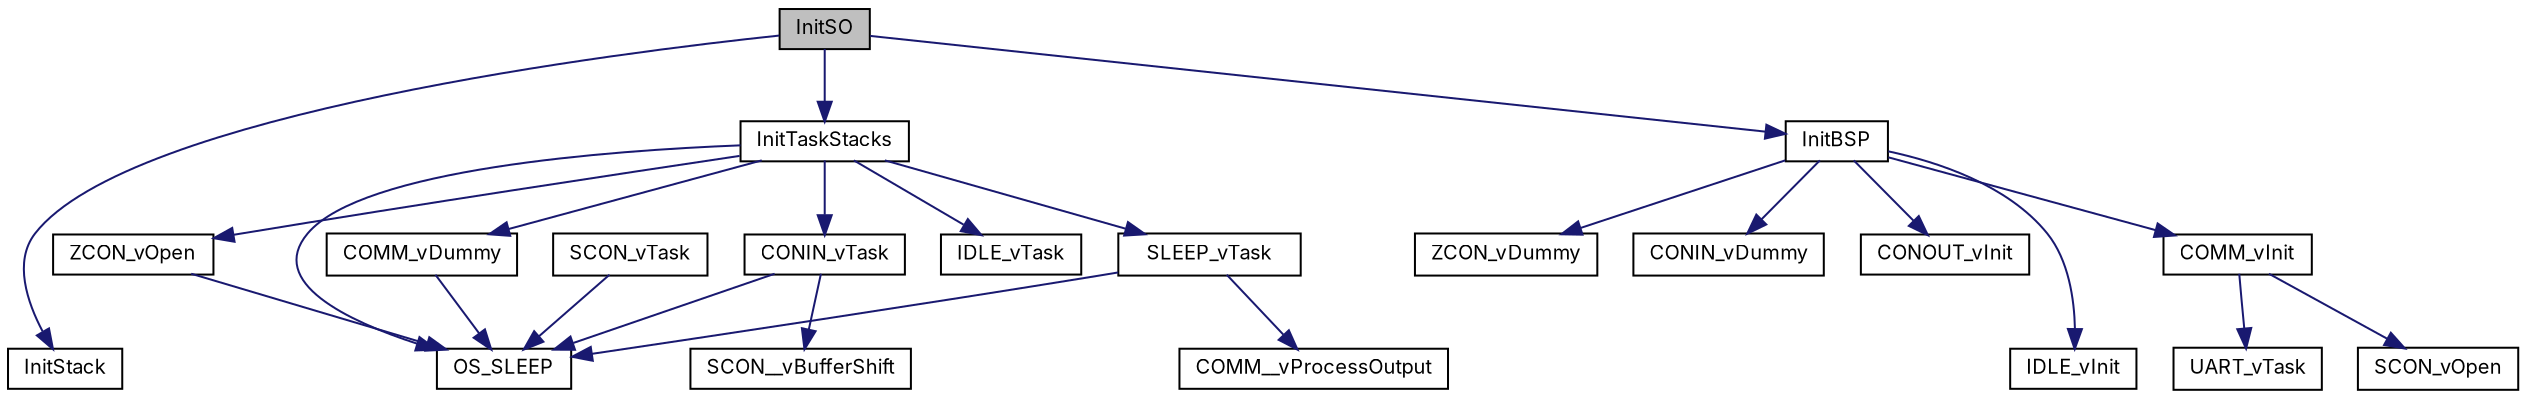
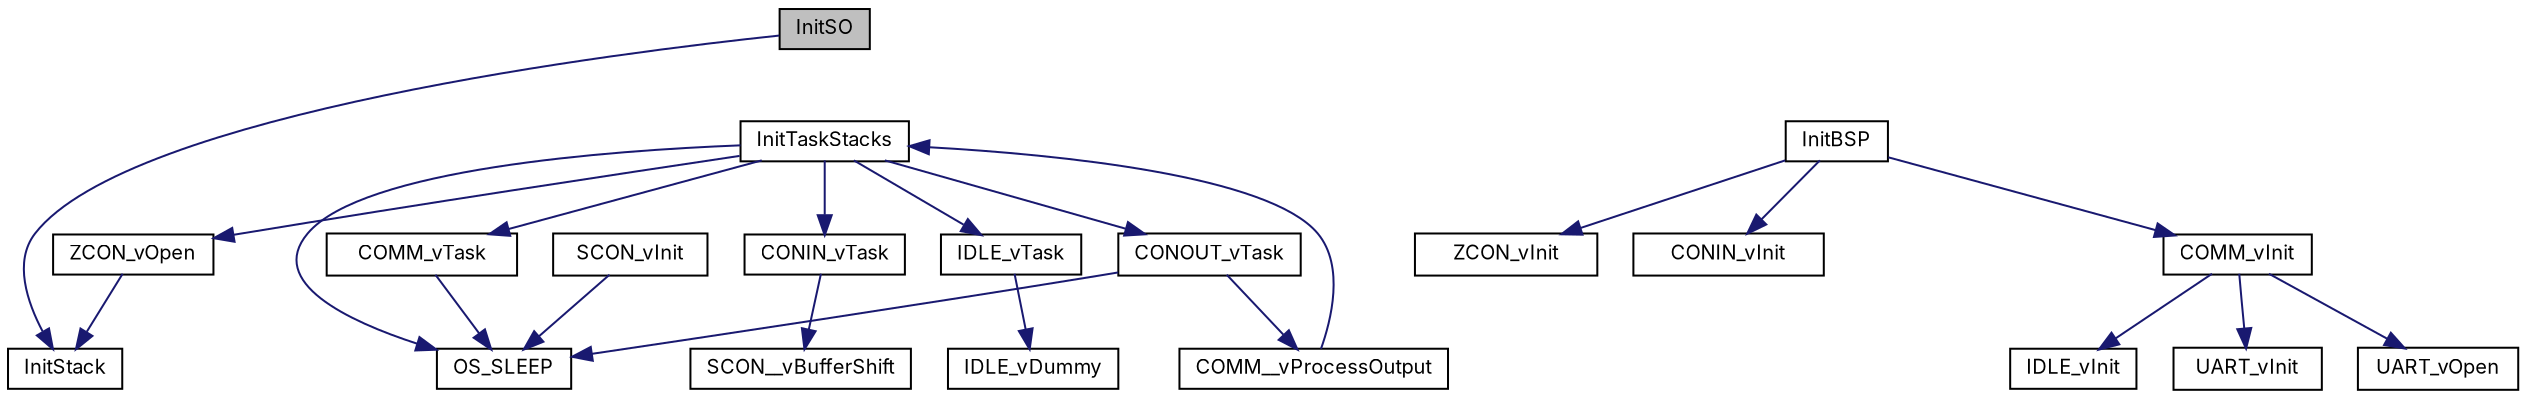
edge "InitSO" -> "InitTaskStacks": now "COMM__vProcessOutput" -> "InitTaskStacks"
edge "InitSO" -> "InitBSP": removed
edge "InitBSP" -> "IDLE_vInit": now "COMM_vInit" -> "IDLE_vInit"
node "COMM_vDummy": label "COMM_vDummy" -> "COMM_vTask"
node "SCON_vTask": label "SCON_vTask" -> "SCON_vInit"
node "SLEEP_vTask": label "SLEEP_vTask" -> "CONOUT_vTask"
node "ZCON_vDummy": label "ZCON_vDummy" -> "ZCON_vInit"
node "CONIN_vDummy": label "CONIN_vDummy" -> "CONIN_vInit"
node "CONOUT_vInit": removed
edge "CONIN_vTask" -> "OS_SLEEP": removed
edge "ZCON_vOpen" -> "OS_SLEEP": now "ZCON_vOpen" -> "InitStack"
node "IDLE_vDummy": added
node "UART_vTask": label "UART_vTask" -> "UART_vInit"
node "SCON_vOpen": label "SCON_vOpen" -> "UART_vOpen"
